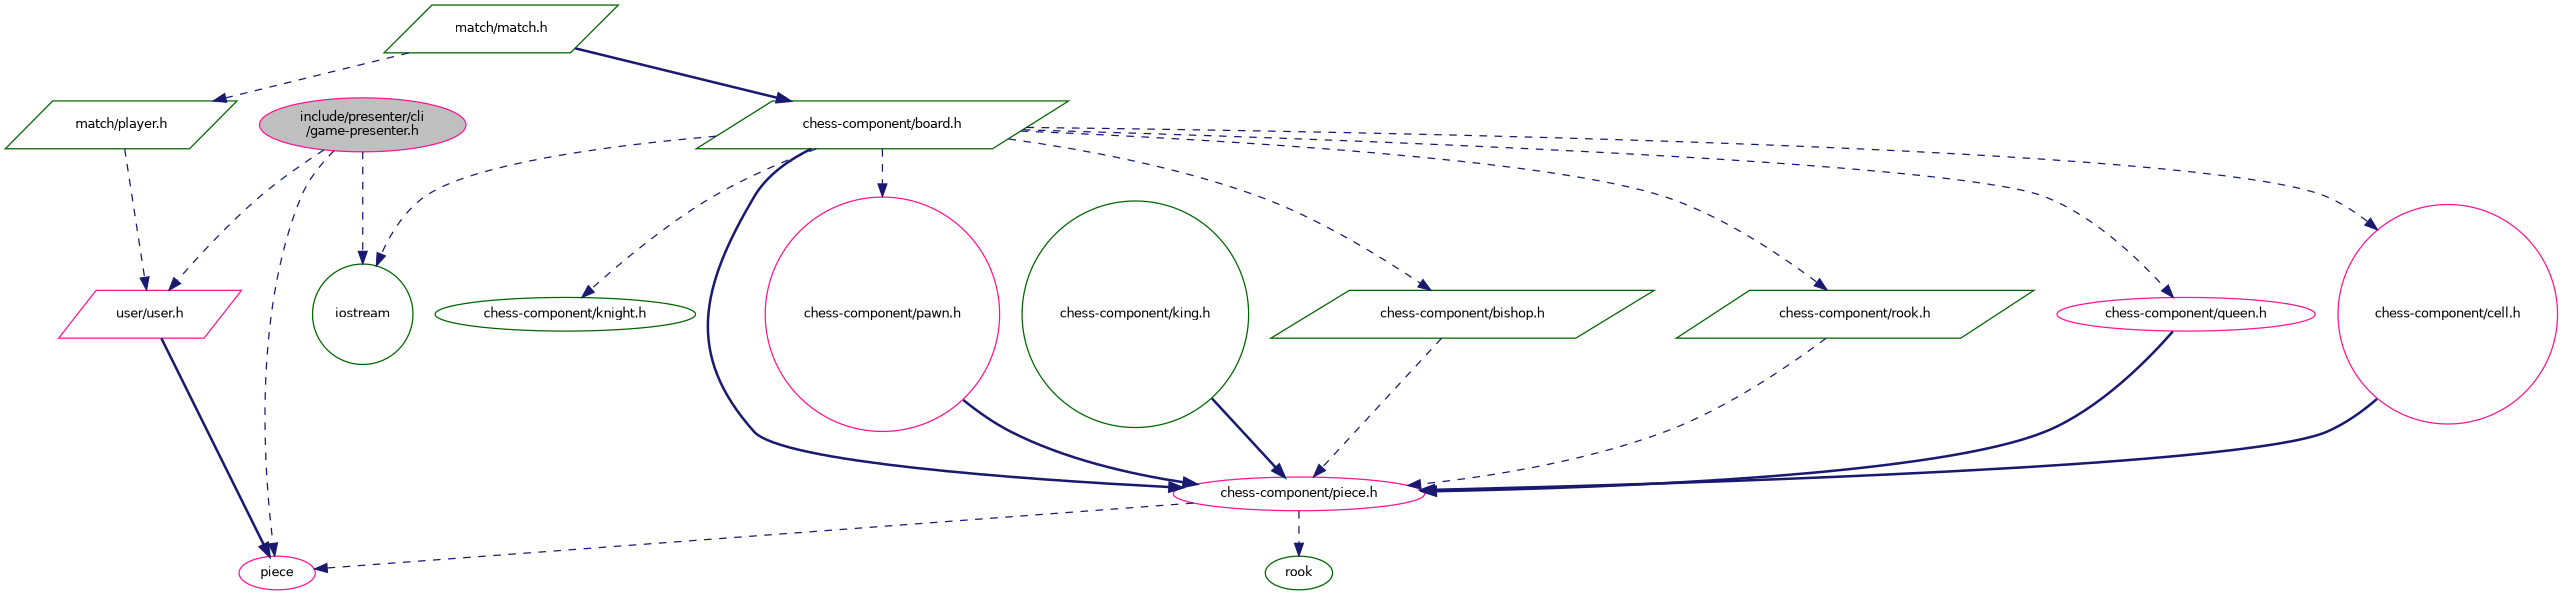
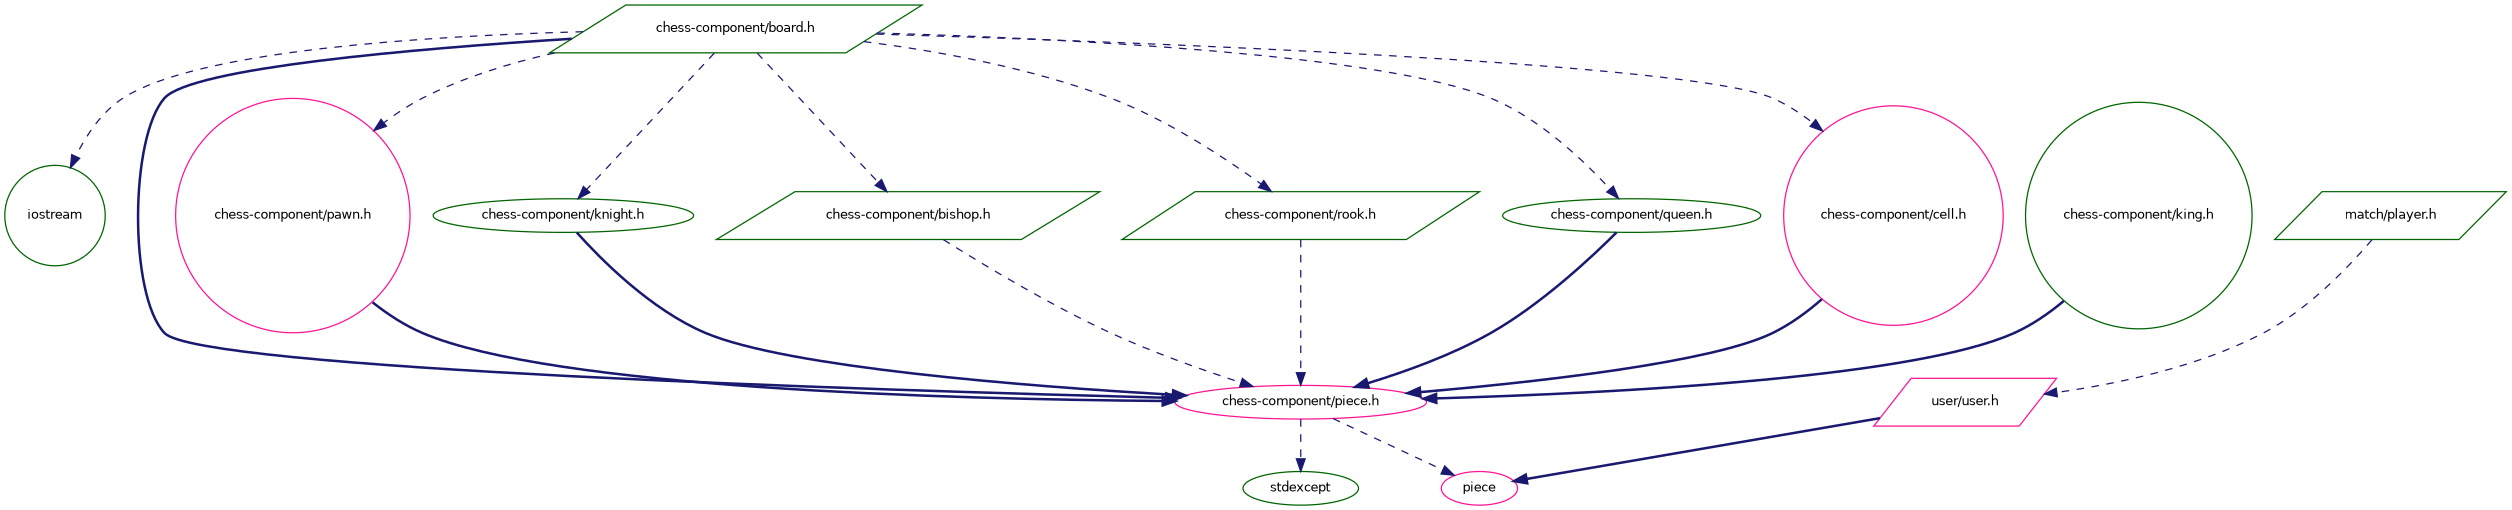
node "match/match.h": removed
node "include/presenter/cli /game-presenter.h": removed
node "chess-component/queen.h": color deeppink -> darkgreen
edge "chess-component/knight.h" -> "chess-component/piece.h": added
node "rook": label "rook" -> "stdexcept"
